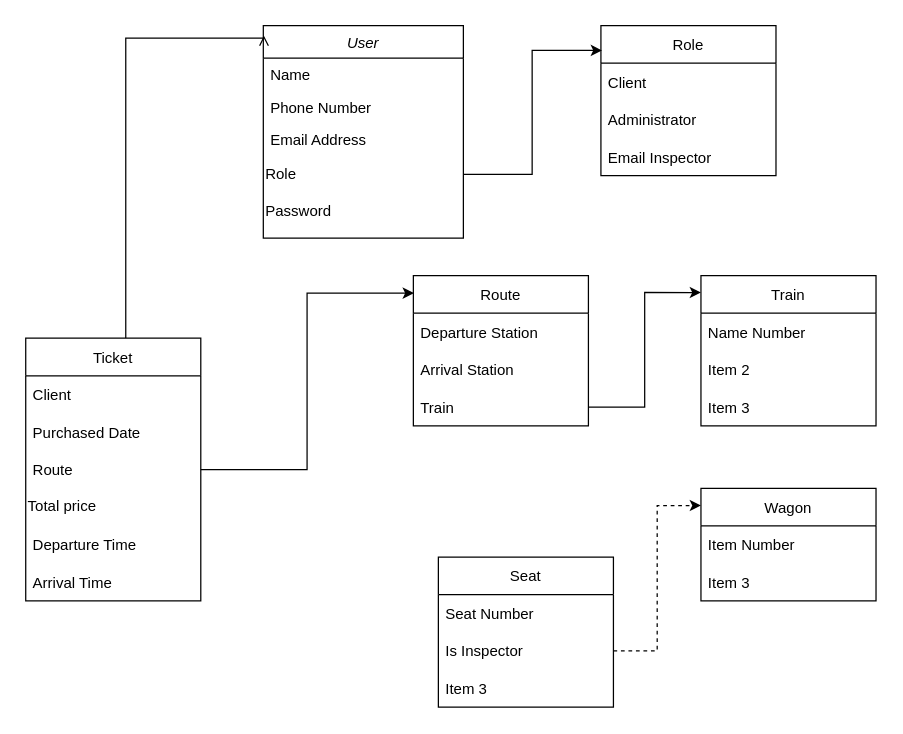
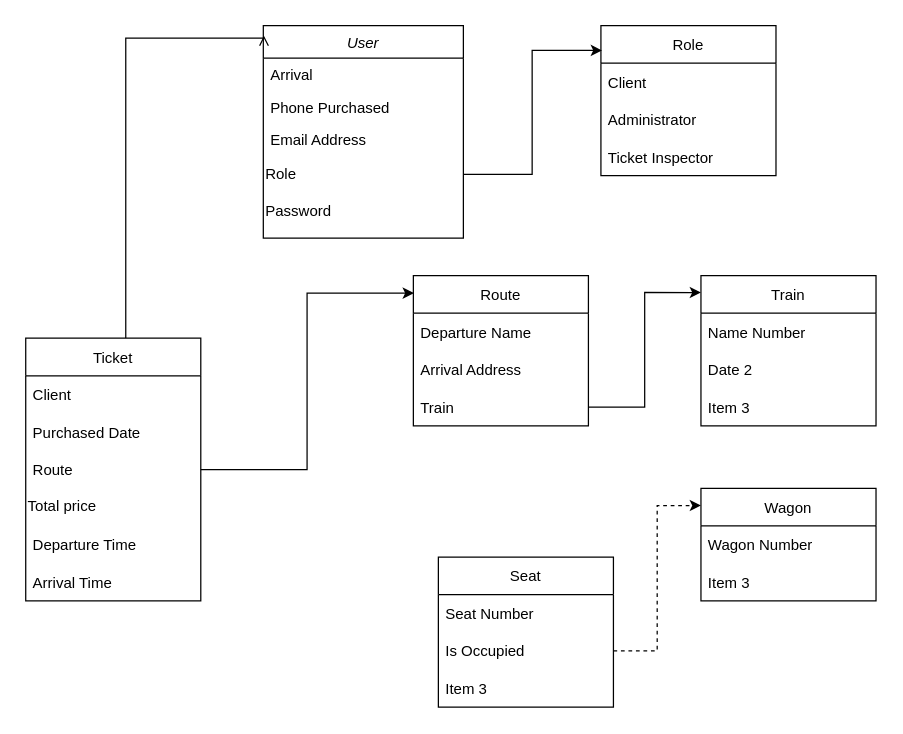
node "Name": label "Name" -> "Arrival"
node "Phone Number": label "Phone Number" -> "Phone Purchased"
node "Email Inspector": label "Email Inspector" -> "Ticket Inspector"
node "Departure Station": label "Departure Station" -> "Departure Name"
node "Arrival Station": label "Arrival Station" -> "Arrival Address"
node "Item 2": label "Item 2" -> "Date 2"
node "Item Number": label "Item Number" -> "Wagon Number"
node "Is Inspector": label "Is Inspector" -> "Is Occupied"
